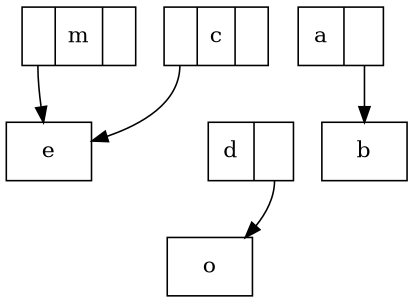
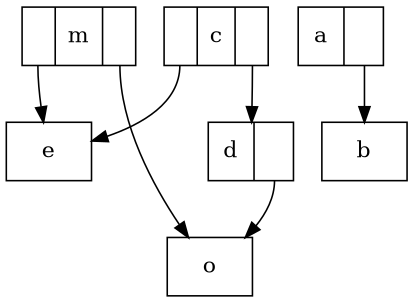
edge "c" -> "d": added
edge "m" -> "o": added
